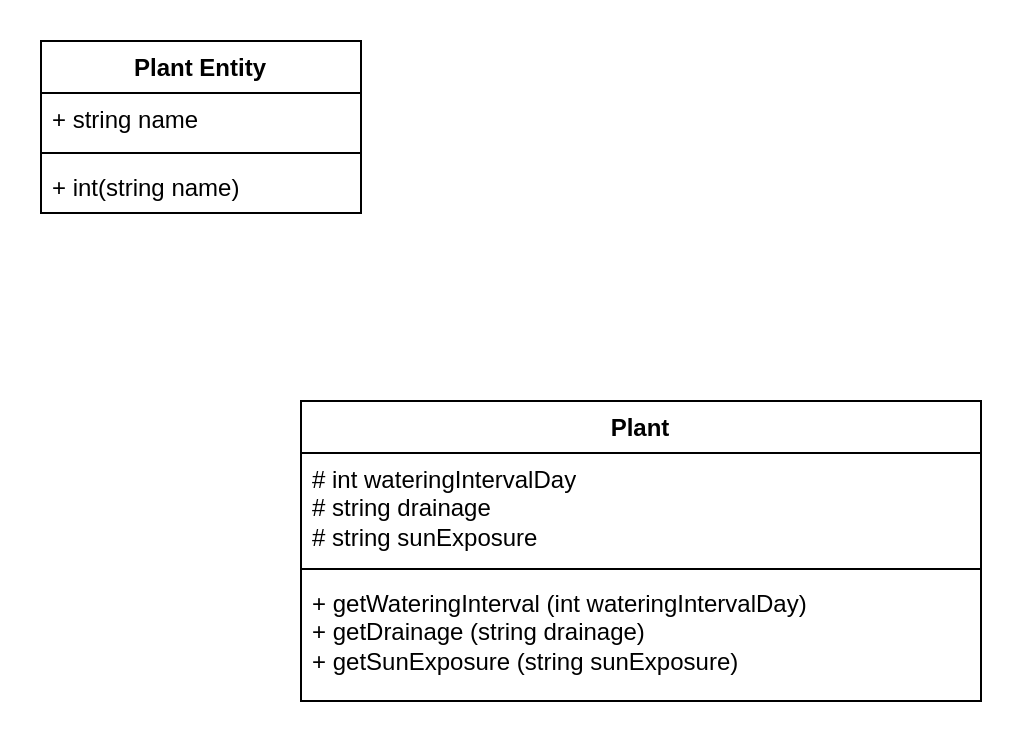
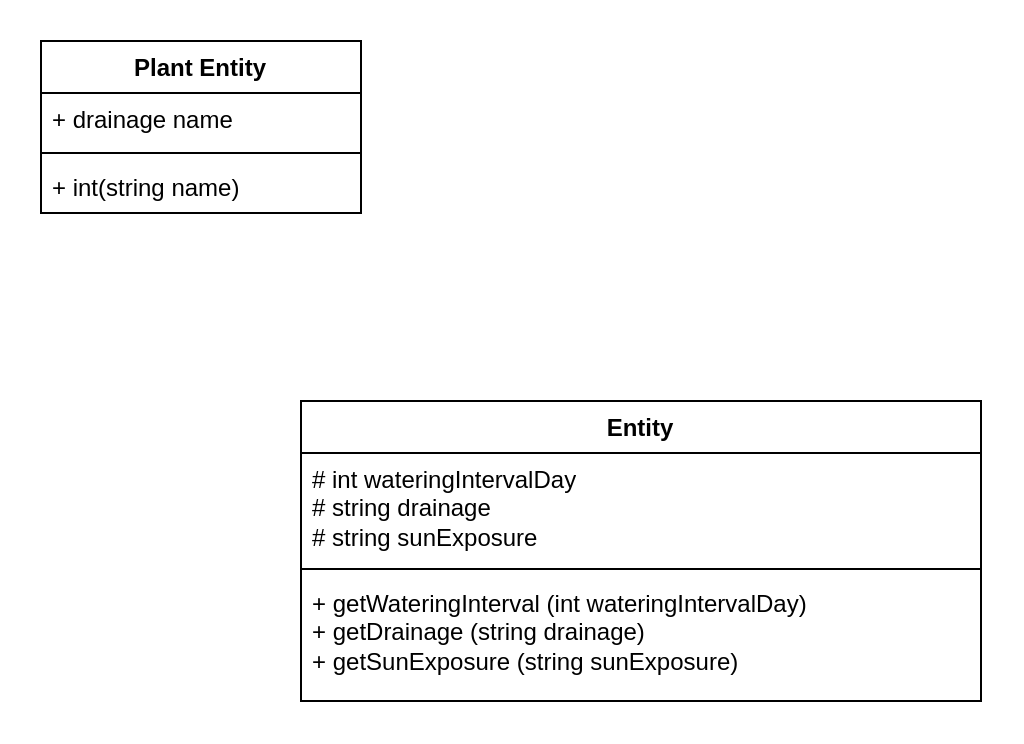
node "+ string name": label "+ string name" -> "+ drainage name"
node "Plant": label "Plant" -> "Entity"
